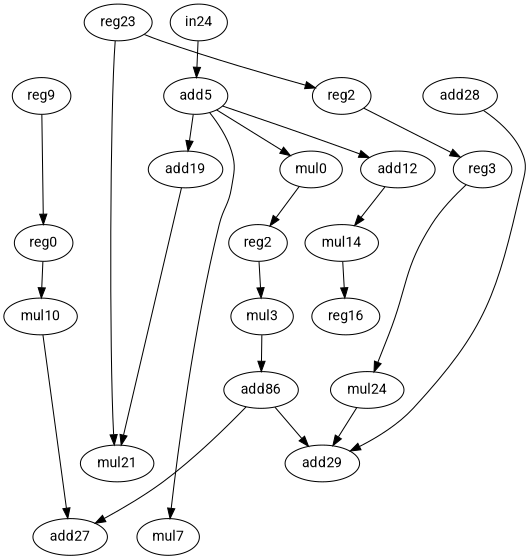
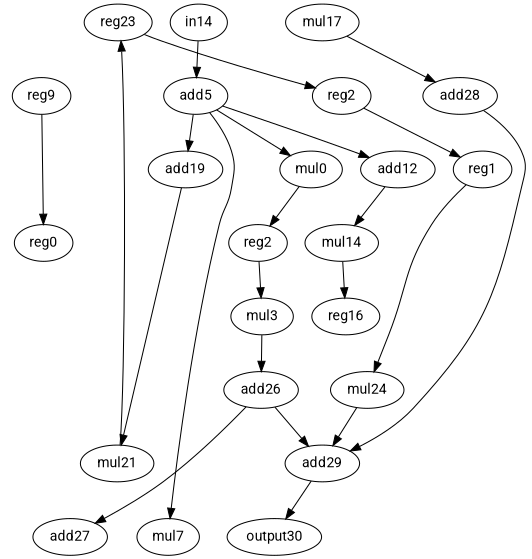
node "in24": label "in24" -> "in14"
node "mul17": added
node "reg3": label "reg3" -> "reg1"
edge "reg23" -> "mul21": reversed
node "mul10": removed
node "add86": label "add86" -> "add26"
node "output30": added
